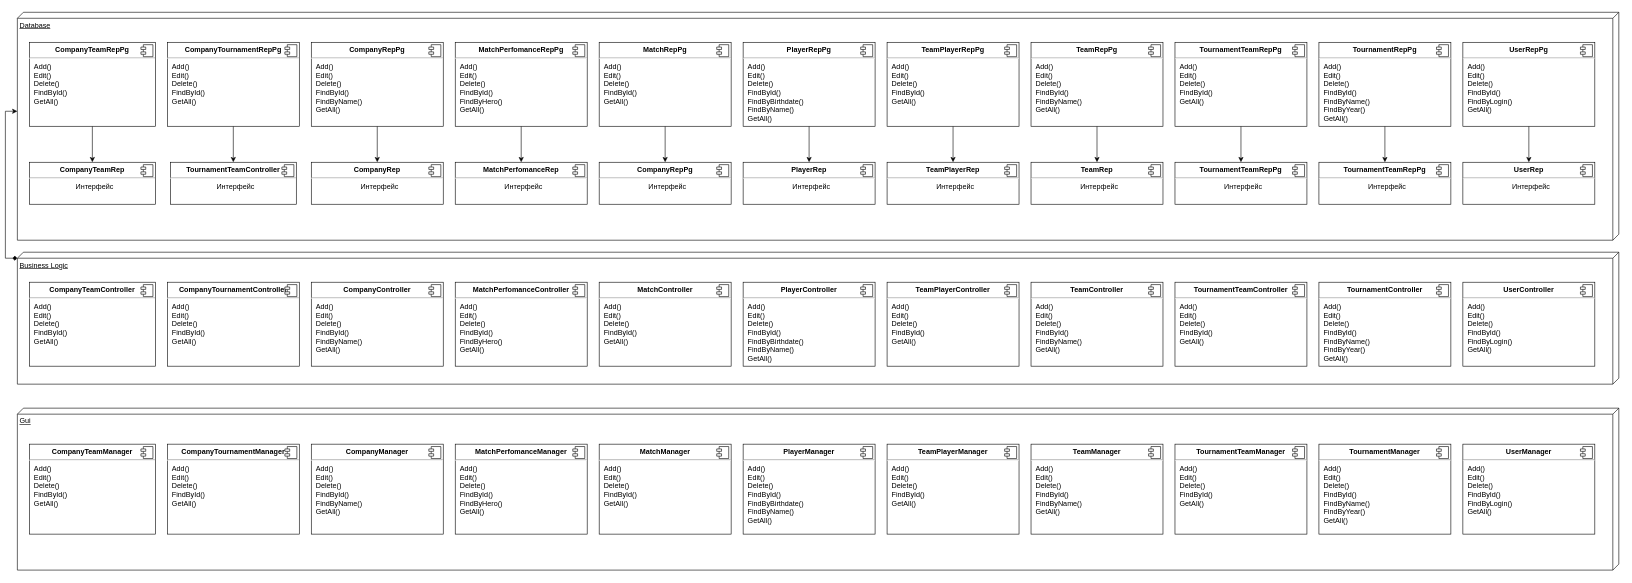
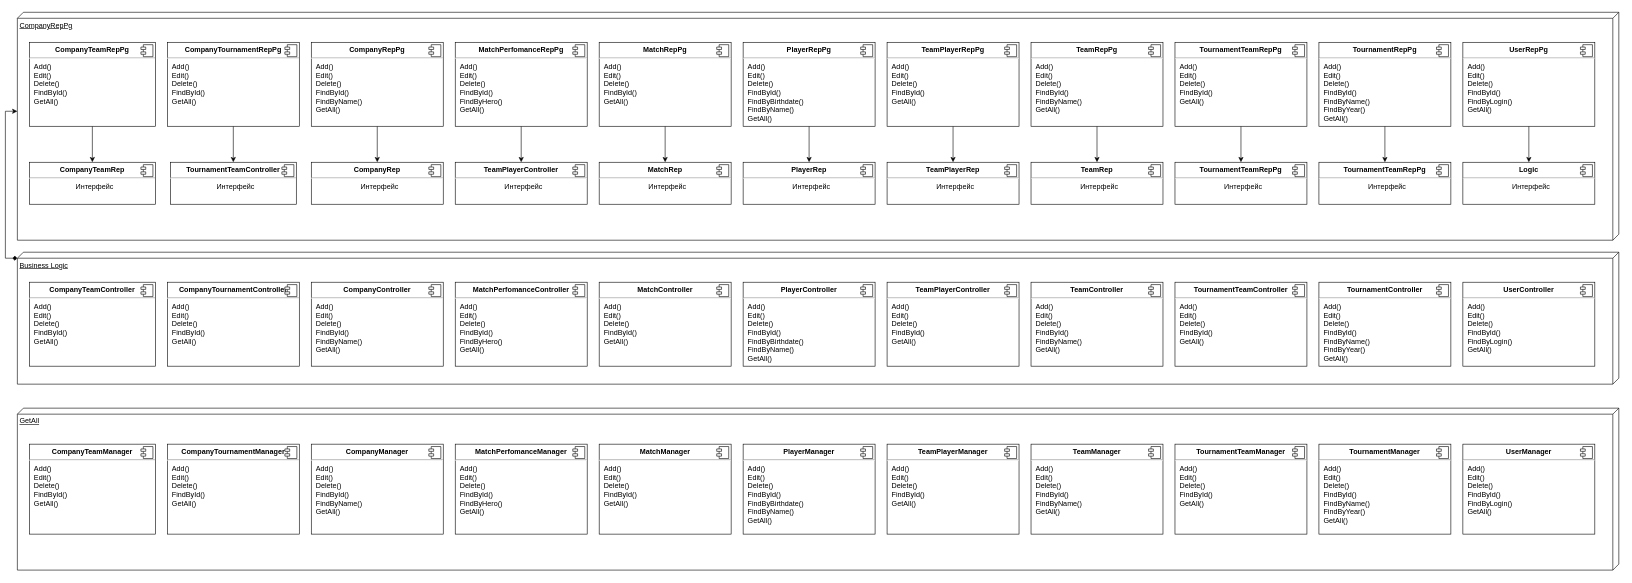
node "Database": label "Database" -> "CompanyRepPg"
node "MatchPerfomanceRep Интерфейс": label "MatchPerfomanceRep Интерфейс" -> "TeamPlayerController Интерфейс"
node "CompanyRepPg Интерфейс": label "CompanyRepPg Интерфейс" -> "MatchRep Интерфейс"
node "UserRep Интерфейс": label "UserRep Интерфейс" -> "Logic Интерфейс"
node "Gui": label "Gui" -> "GetAll"
